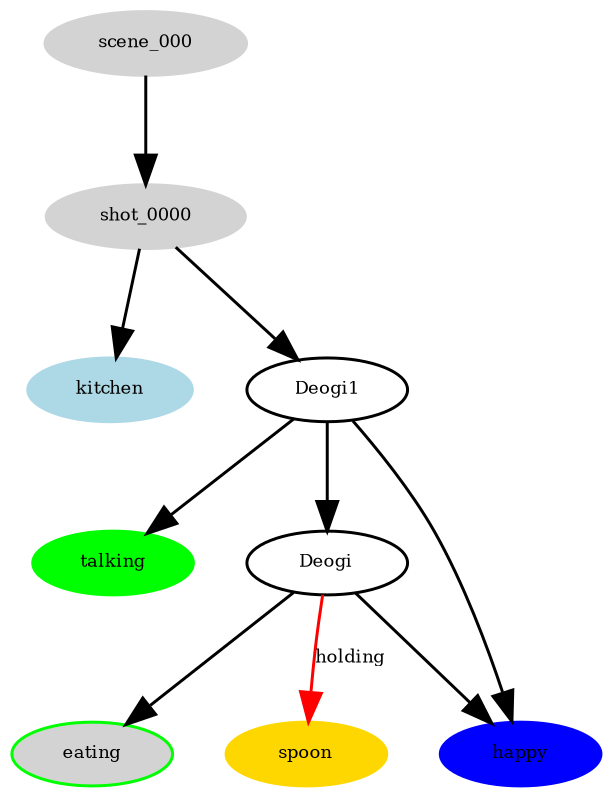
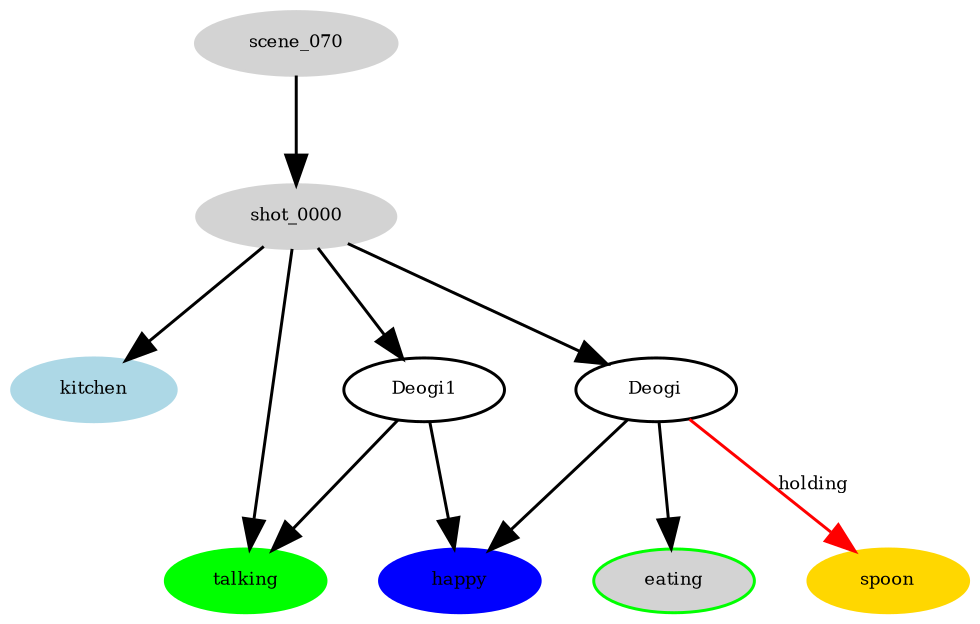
node "scene_000": label "scene_000" -> "scene_070"
edge "shot_0000" -> "talking": added
edge "Deogi1" -> "Deogi": now "shot_0000" -> "Deogi"
